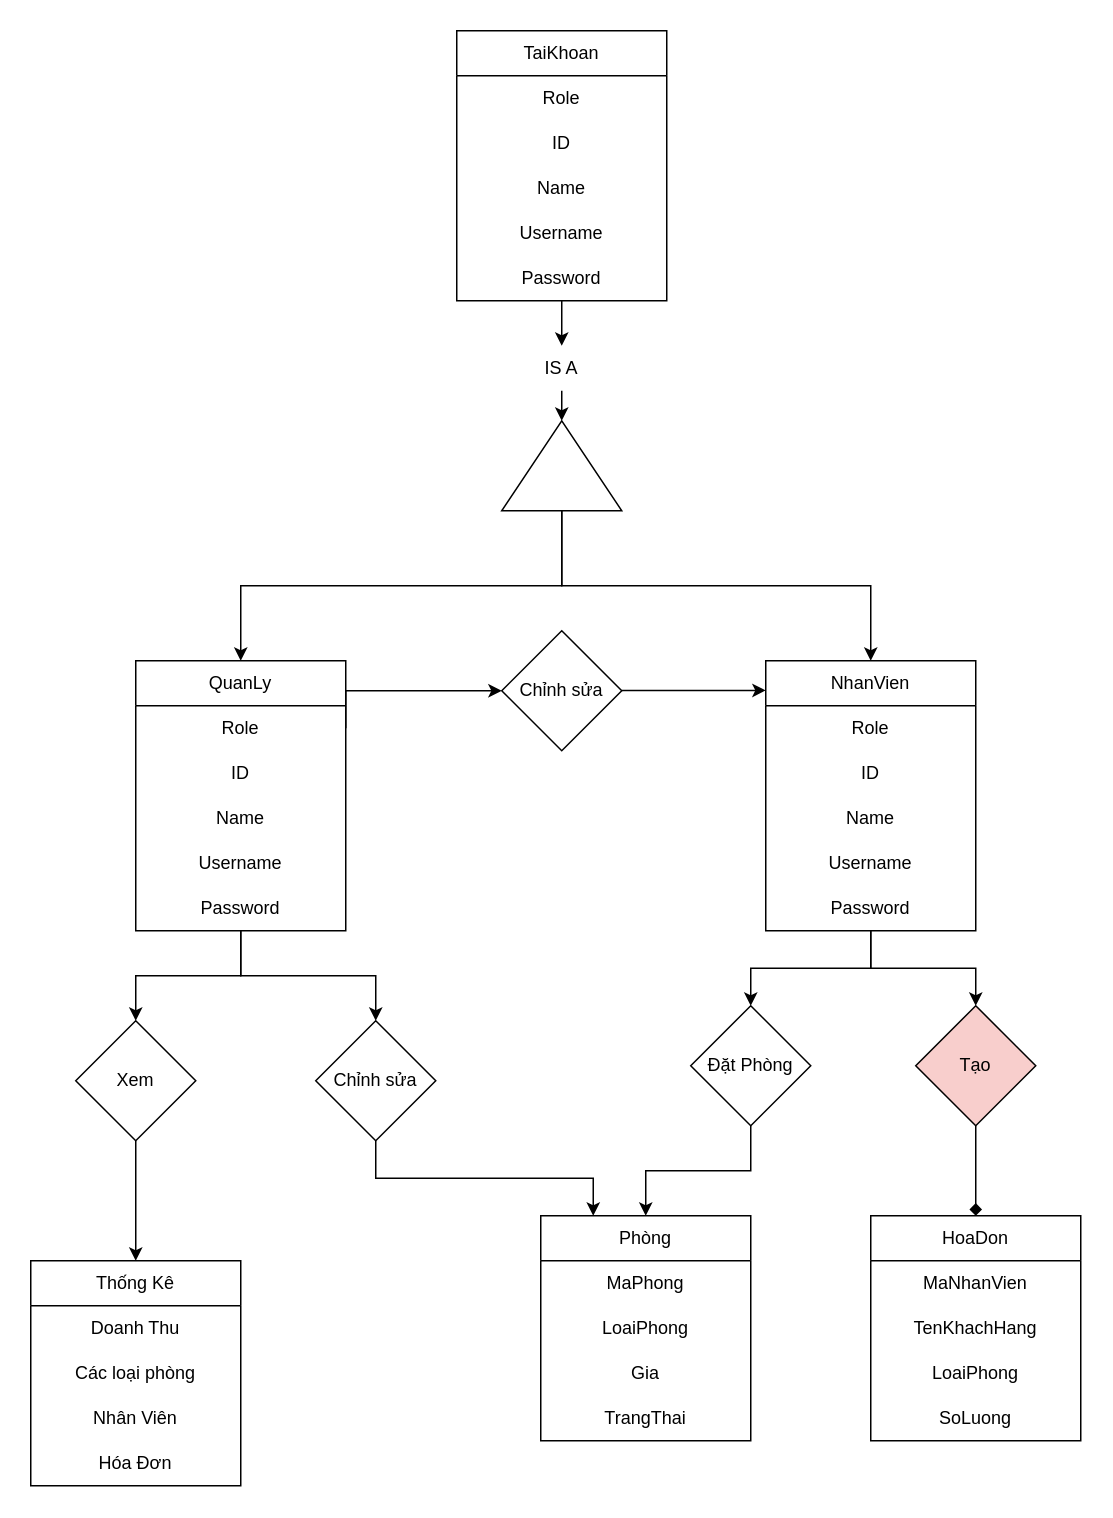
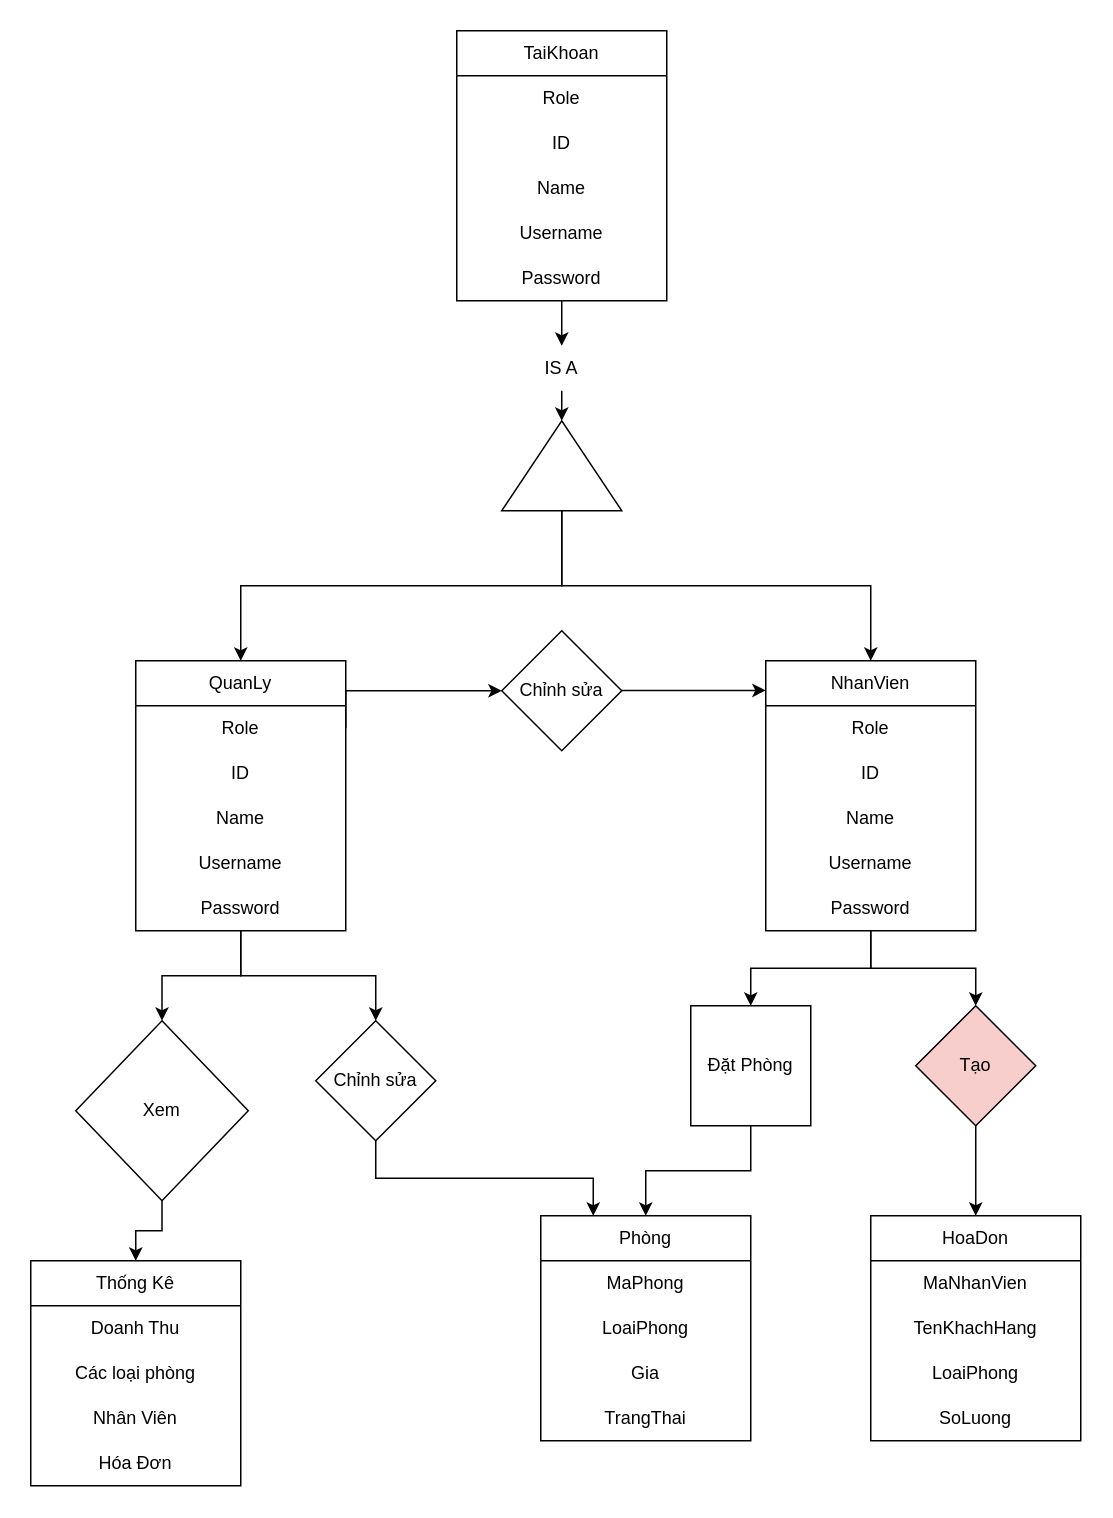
node "Đặt Phòng": shape diamond -> rectangle
node "Xem": size 120x120 -> 173x180
edge "Tạo" -> "HoaDon": arrowhead diamond -> classic
